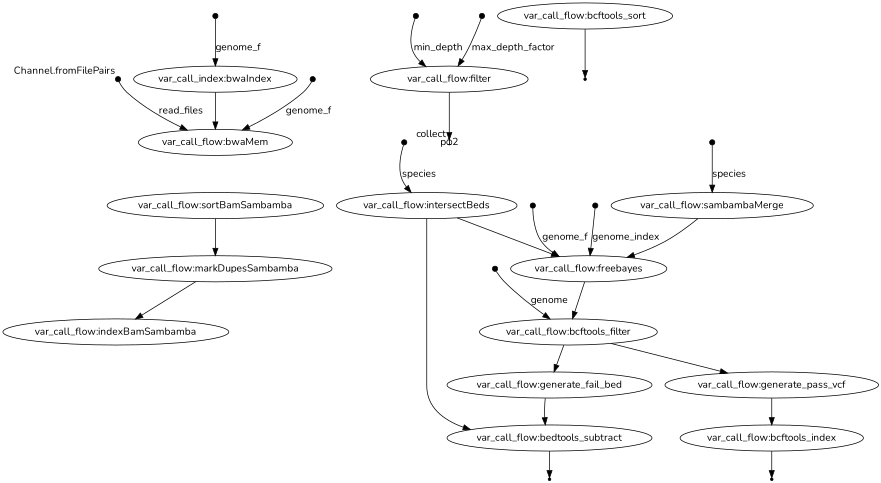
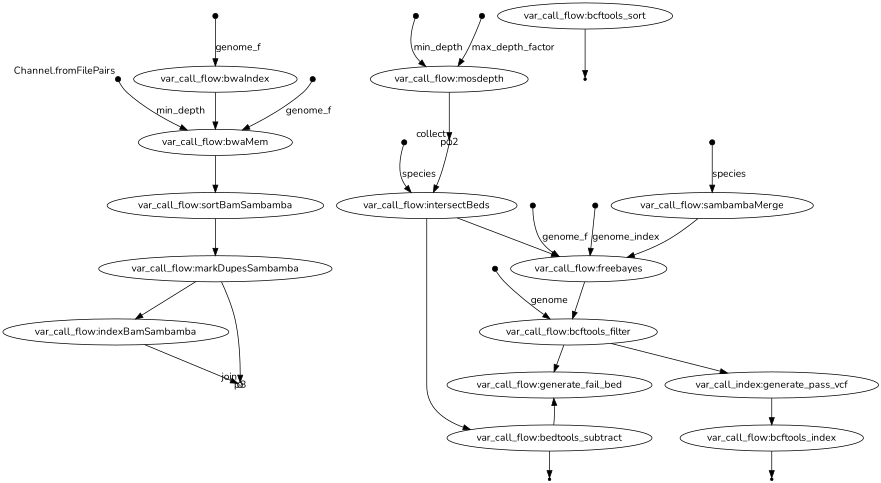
node "var_call_index:bwaIndex": label "var_call_index:bwaIndex" -> "var_call_flow:bwaIndex"
node "var_call_flow:filter": label "var_call_flow:filter" -> "var_call_flow:mosdepth"
edge "Channel.fromFilePairs" -> "var_call_flow:bwaMem": label "read_files" -> "min_depth"
edge "p12 collect" -> "var_call_flow:intersectBeds": added
edge "var_call_flow:bwaMem" -> "var_call_flow:sortBamSambamba": added
node "p8 join": added
node "var_call_flow:generate_pass_vcf": label "var_call_flow:generate_pass_vcf" -> "var_call_index:generate_pass_vcf"
edge "var_call_flow:generate_fail_bed" -> "var_call_flow:bedtools_subtract": reversed
